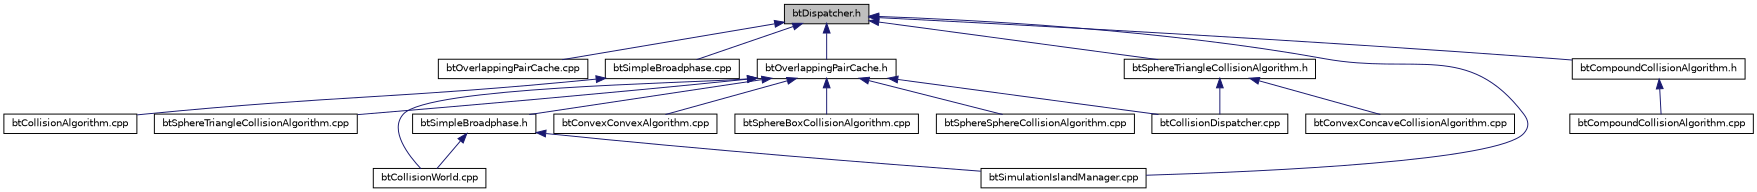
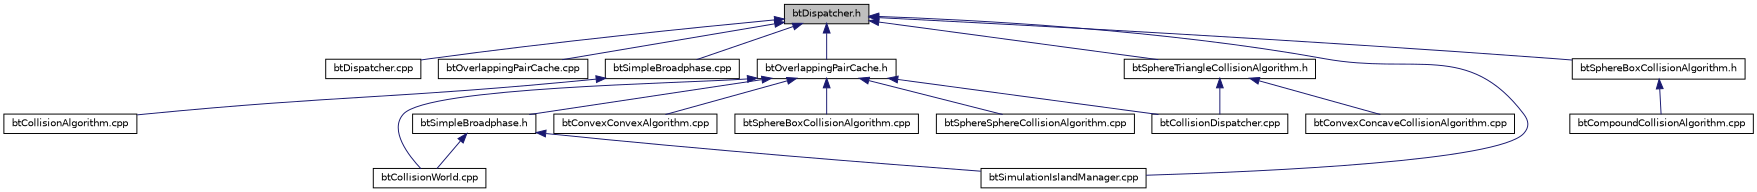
node "btDispatcher.cpp": added
node "btCompoundCollisionAlgorithm.h": label "btCompoundCollisionAlgorithm.h" -> "btSphereBoxCollisionAlgorithm.h"
node "btSphereTriangleCollisionAlgorithm.cpp": removed
